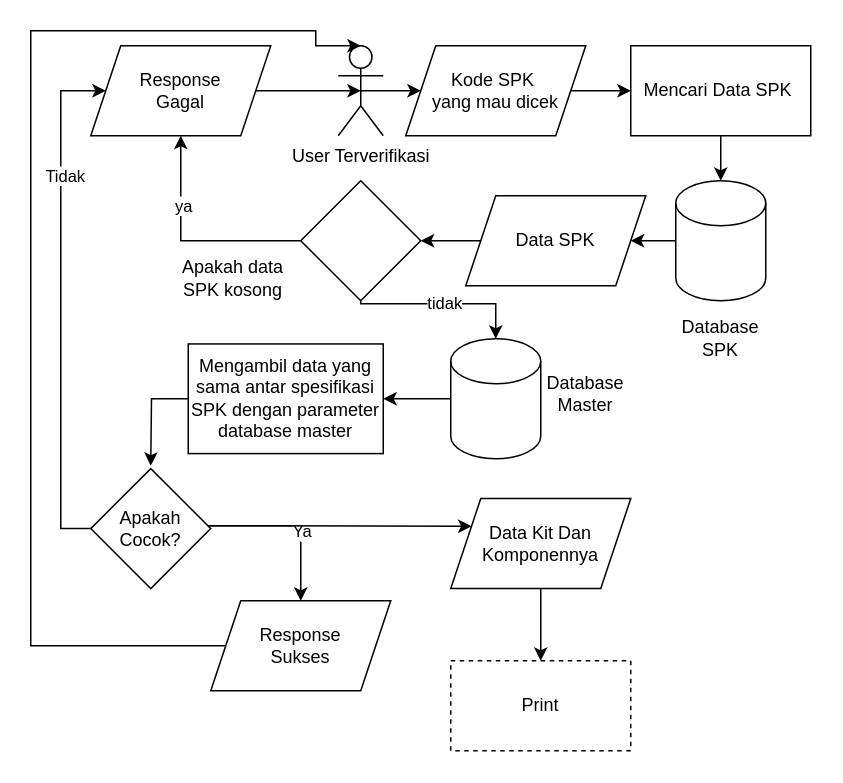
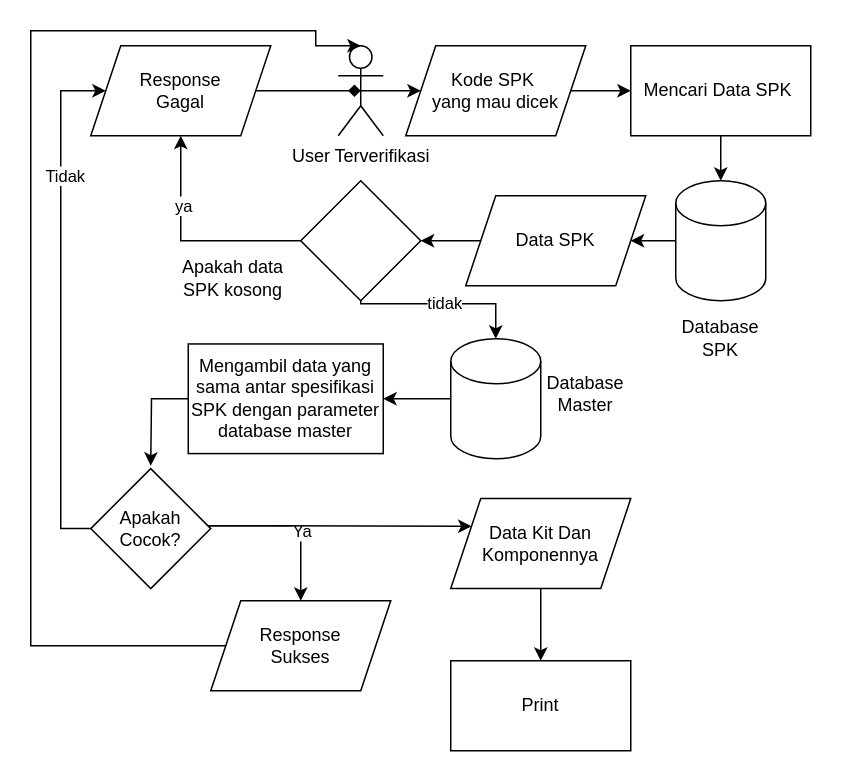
edge "Response Gagal" -> "User Terverifikasi": arrowhead classic -> diamond
node "Print": style dashed -> solid
